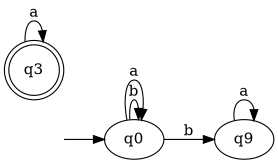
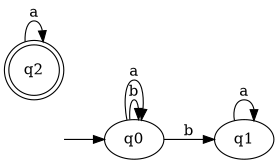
node "q3": label "q3" -> "q2"
node "q9": label "q9" -> "q1"
